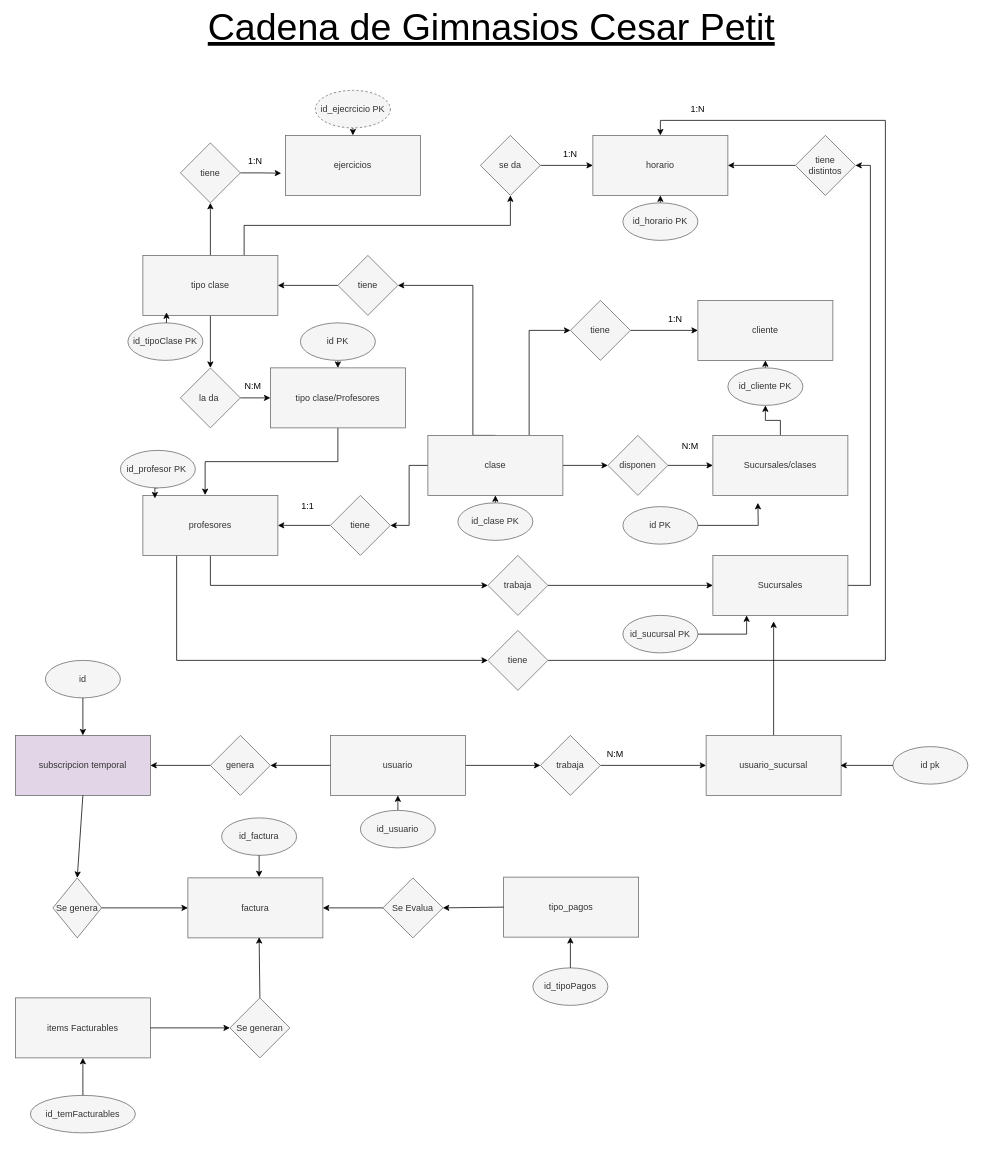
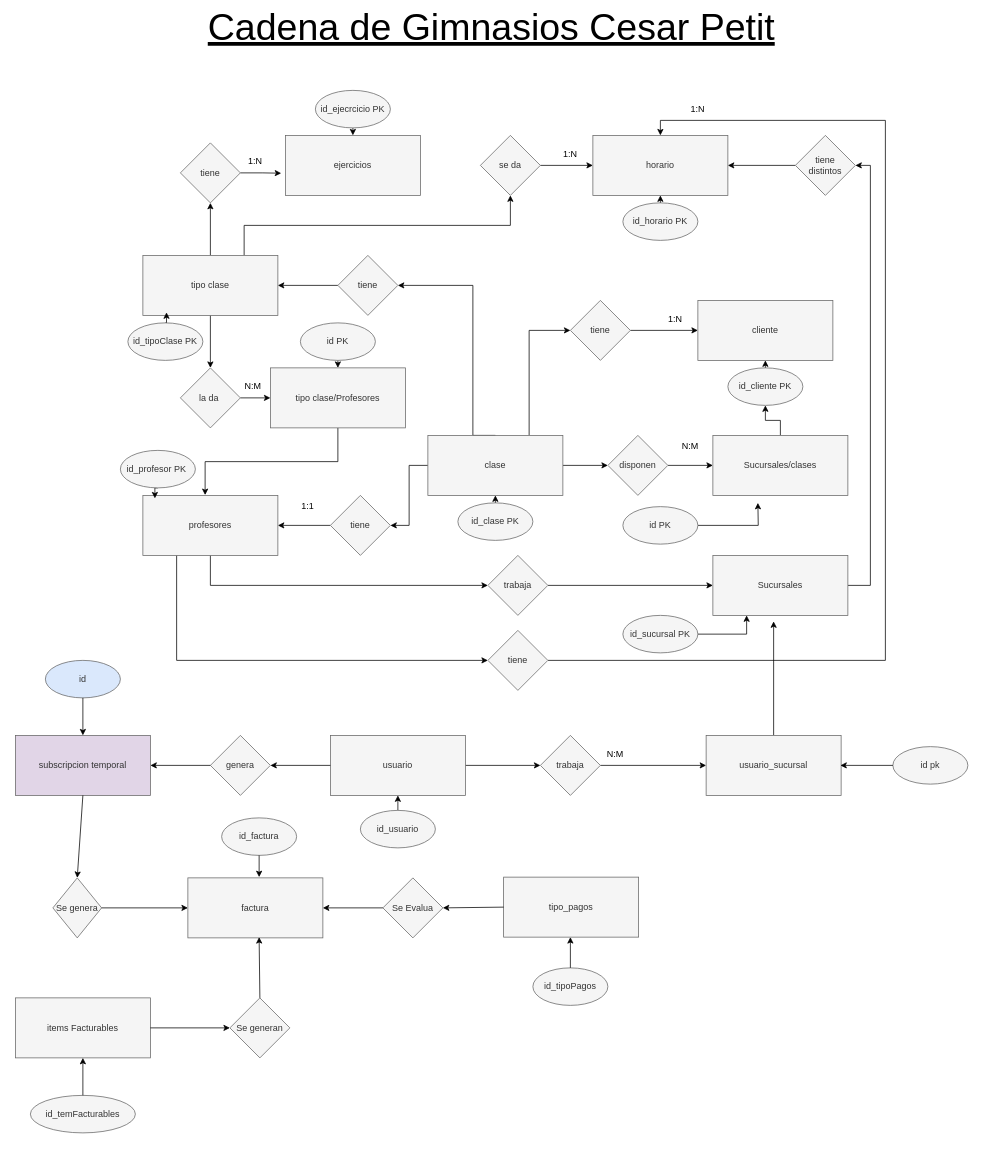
node "id_ejecrcicio PK": style dashed -> solid
node "id": fillcolor #f5f5f5 -> #dae8fc
